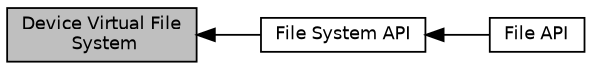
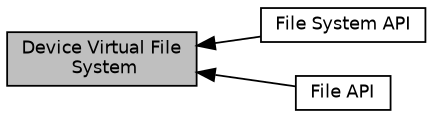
edge "File API" -> "File System API": now "File API" -> "Device Virtual File System"
